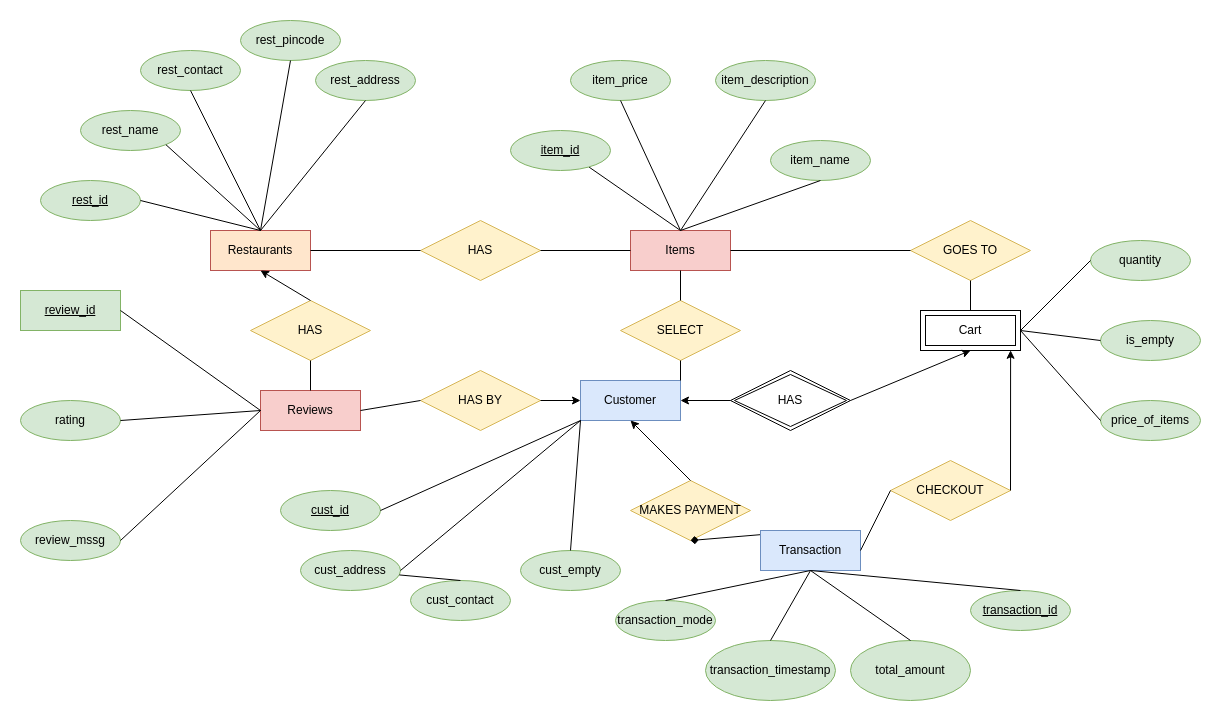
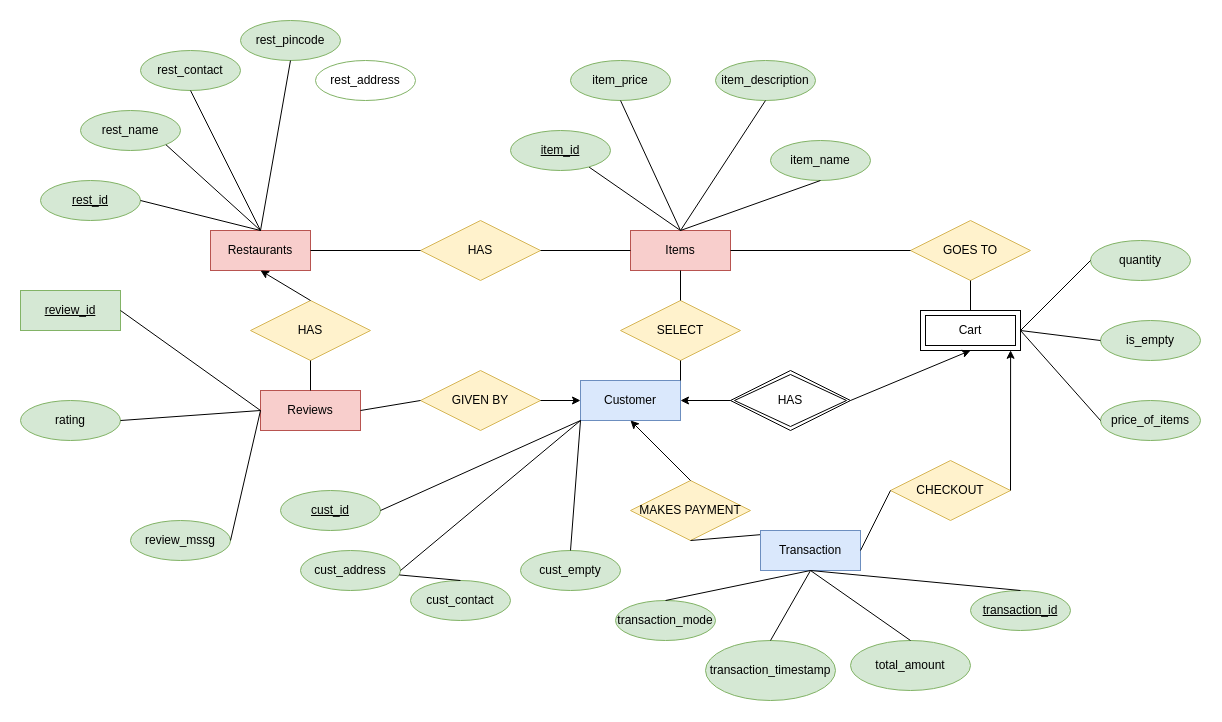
node "rest_address": fillcolor #d5e8d4 -> #ffffff
edge "rest_address" -- "Restaurants": removed
node "Restaurants": fillcolor #ffe6cc -> #f8cecc
node "HAS BY": label "HAS BY" -> "GIVEN BY"
edge "Transaction" -> "MAKES PAYMENT": arrowhead diamond -> none
node "review_mssg": moved (71, 541) -> (181, 541)
node "total_amount": size 120x60 -> 120x50
